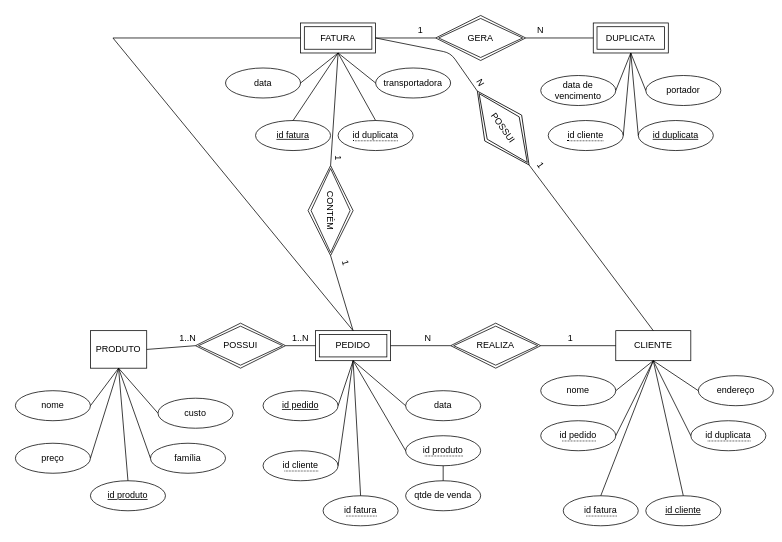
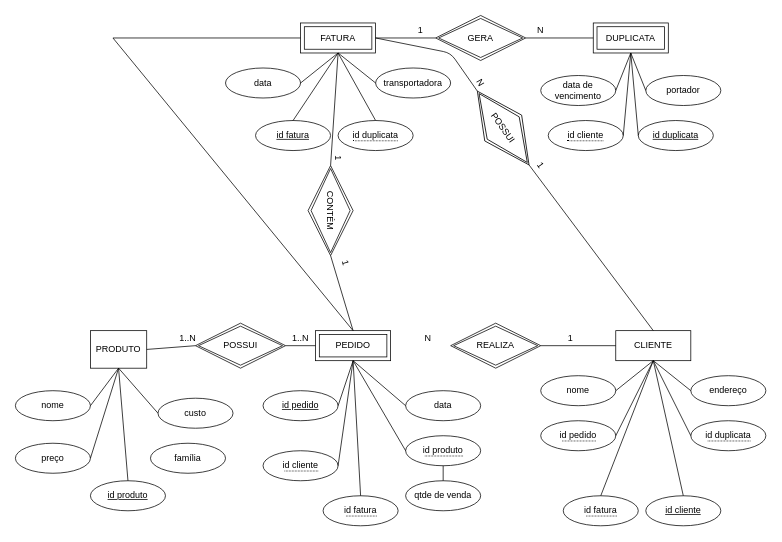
edge "PEDIDO" -- "REALIZA": removed
node "endereço": moved (735, 390) -> (728, 390)
edge "PRODUTO" -- "família": removed
